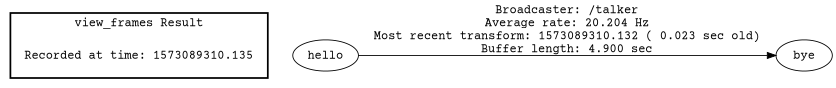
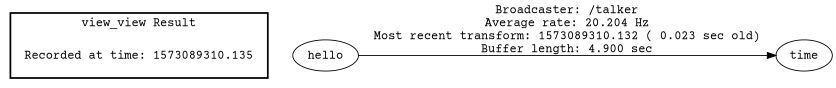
cluster "view_frames Result": label "view_frames Result" -> "view_view Result"
node "bye": label "bye" -> "time"
